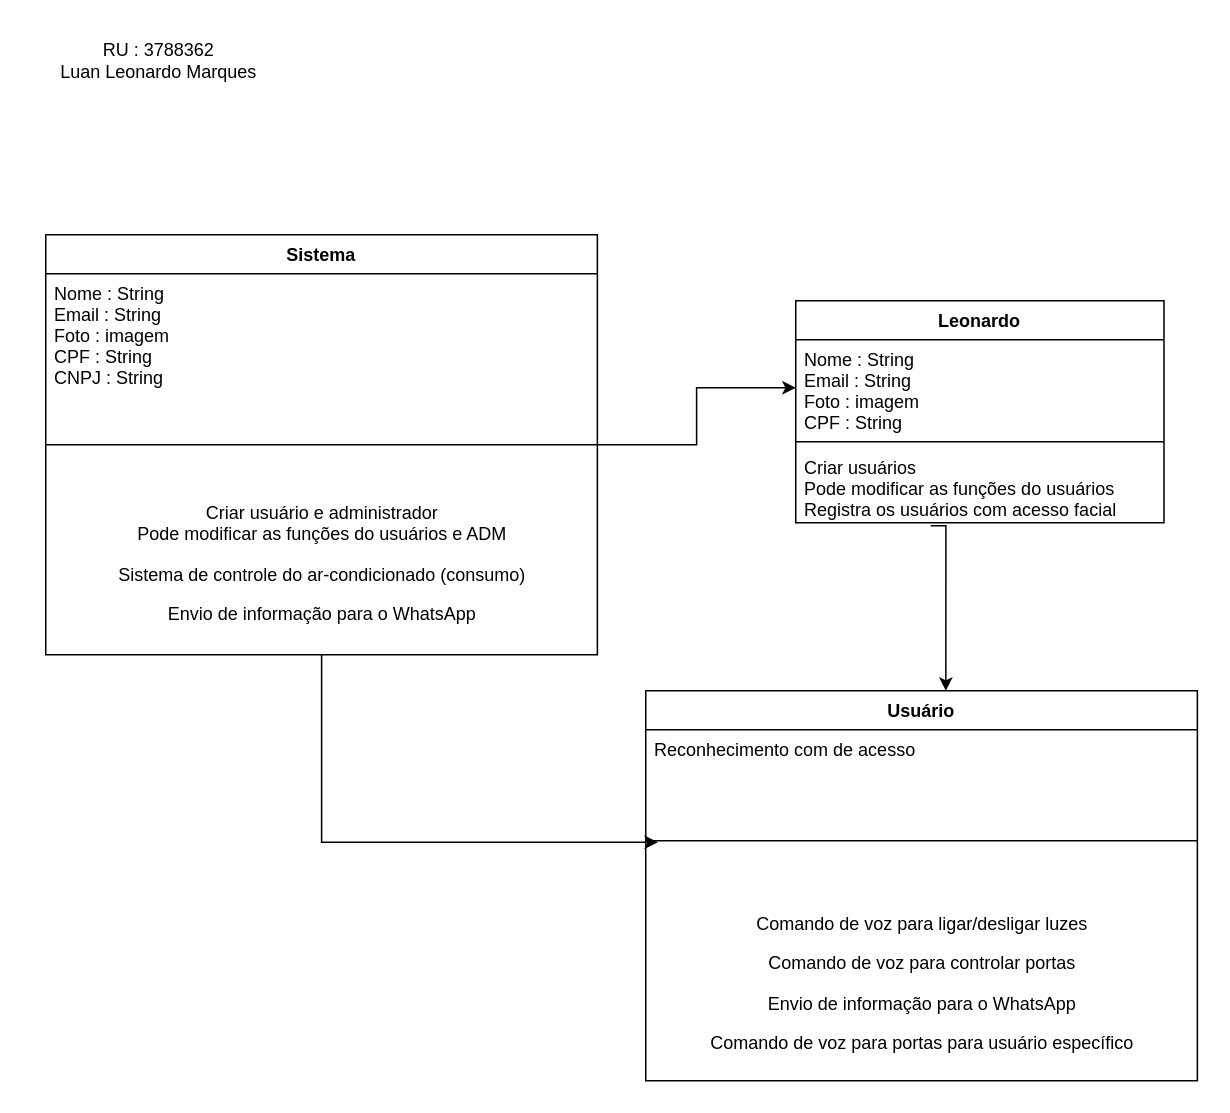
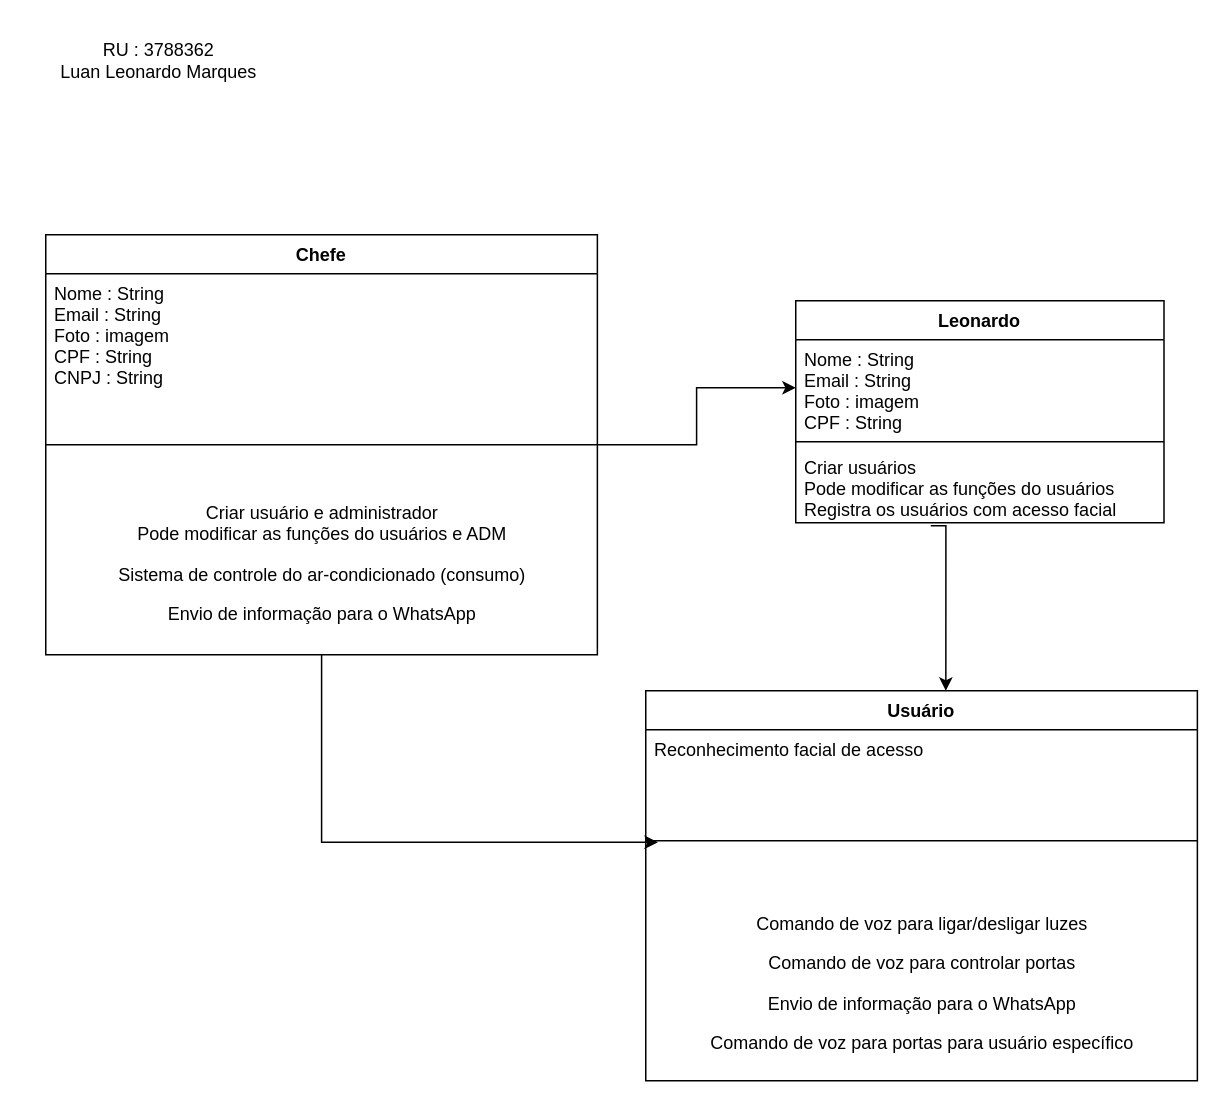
node "Sistema": label "Sistema" -> "Chefe"
node "Reconhecimento com de acesso": label "Reconhecimento com de acesso" -> "Reconhecimento facial de acesso"
